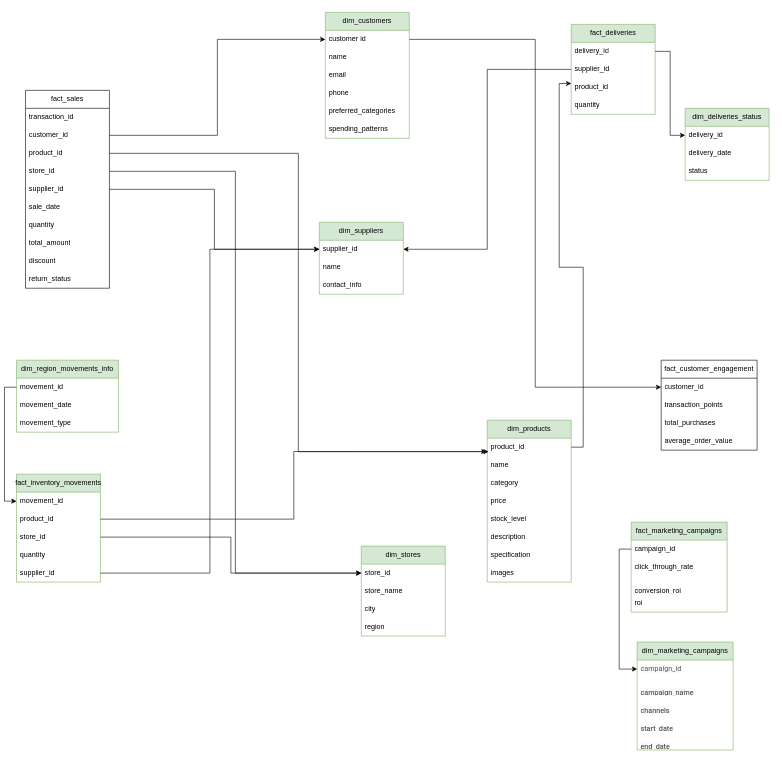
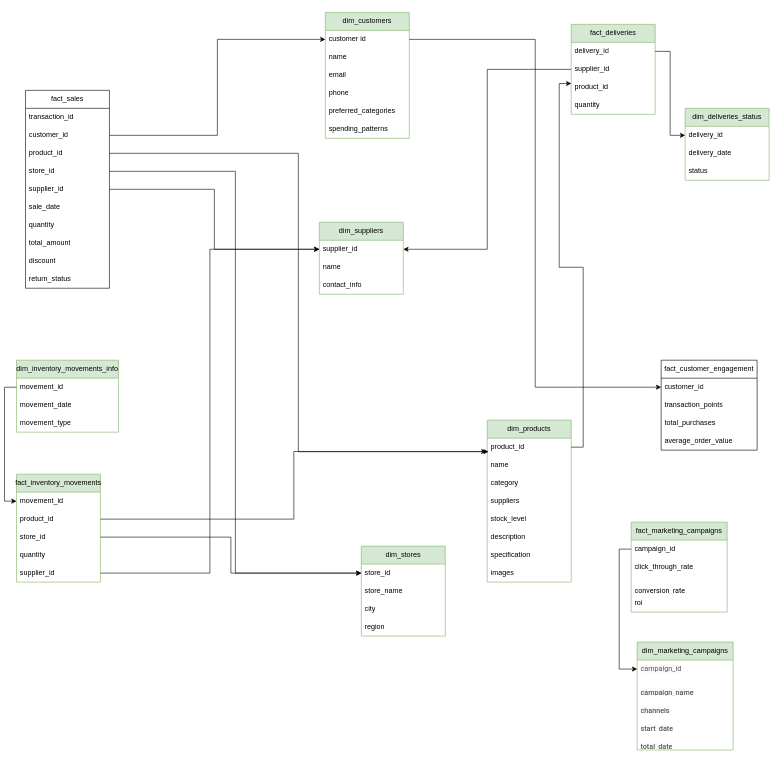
node "dim_region_movements_info": label "dim_region_movements_info" -> "dim_inventory_movements_info"
node "price": label "price" -> "suppliers"
node "conversion_roi": label "conversion_roi" -> "conversion_rate"
node "end_date": label "end_date" -> "total_date"
